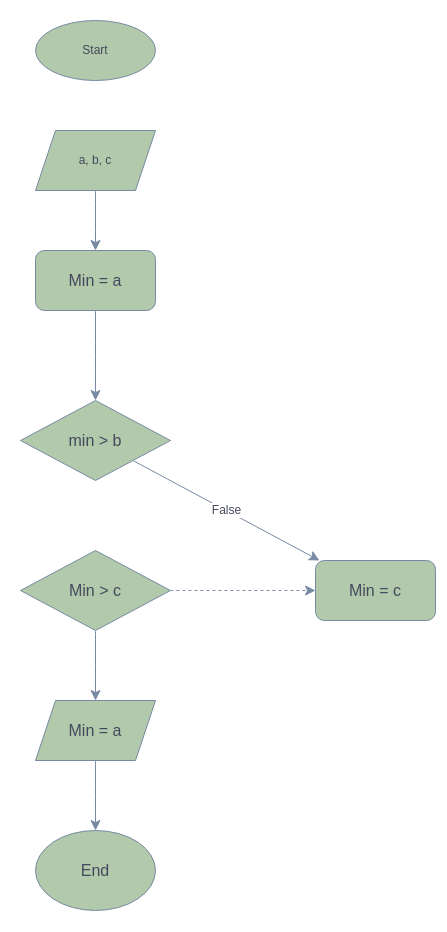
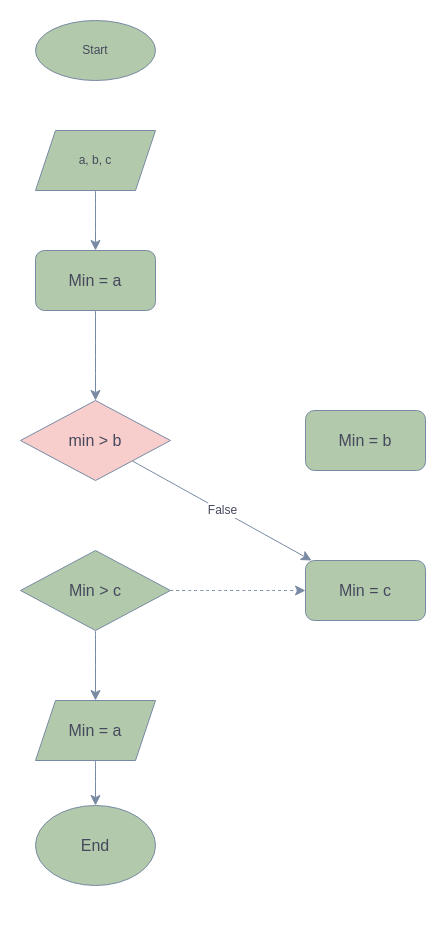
node "min > b": fillcolor #b2c9ab -> #f8cecc
node "Min = b": added
node "Min = c": moved (376, 591) -> (366, 591)
node "End": moved (96, 871) -> (96, 846)
